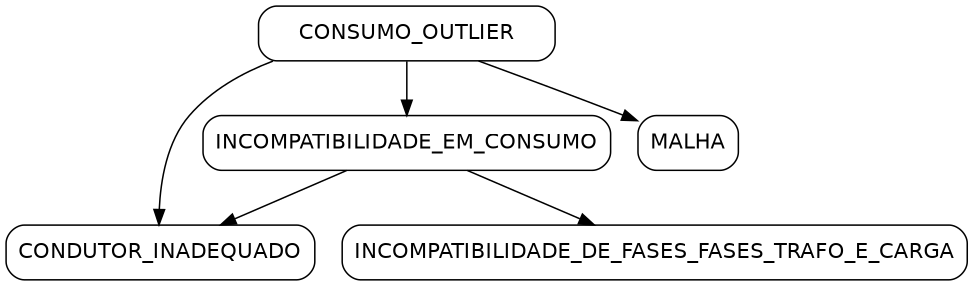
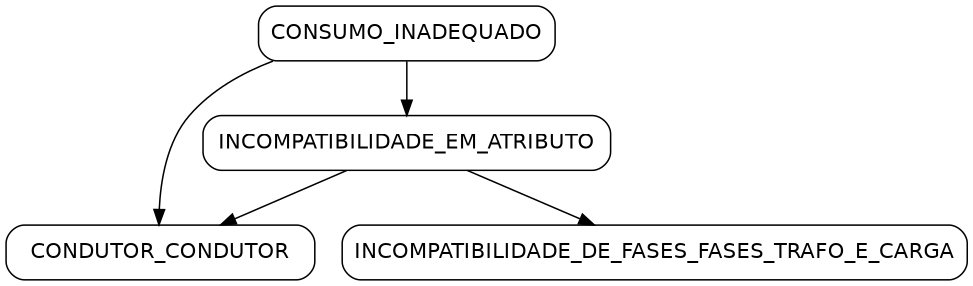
node "CONSUMO_OUTLIER": label "CONSUMO_OUTLIER" -> "CONSUMO_INADEQUADO"
node "INCOMPATIBILIDADE_EM_CONSUMO": label "INCOMPATIBILIDADE_EM_CONSUMO" -> "INCOMPATIBILIDADE_EM_ATRIBUTO"
node "MALHA": removed
node "CONDUTOR_INADEQUADO": label "CONDUTOR_INADEQUADO" -> "CONDUTOR_CONDUTOR"
